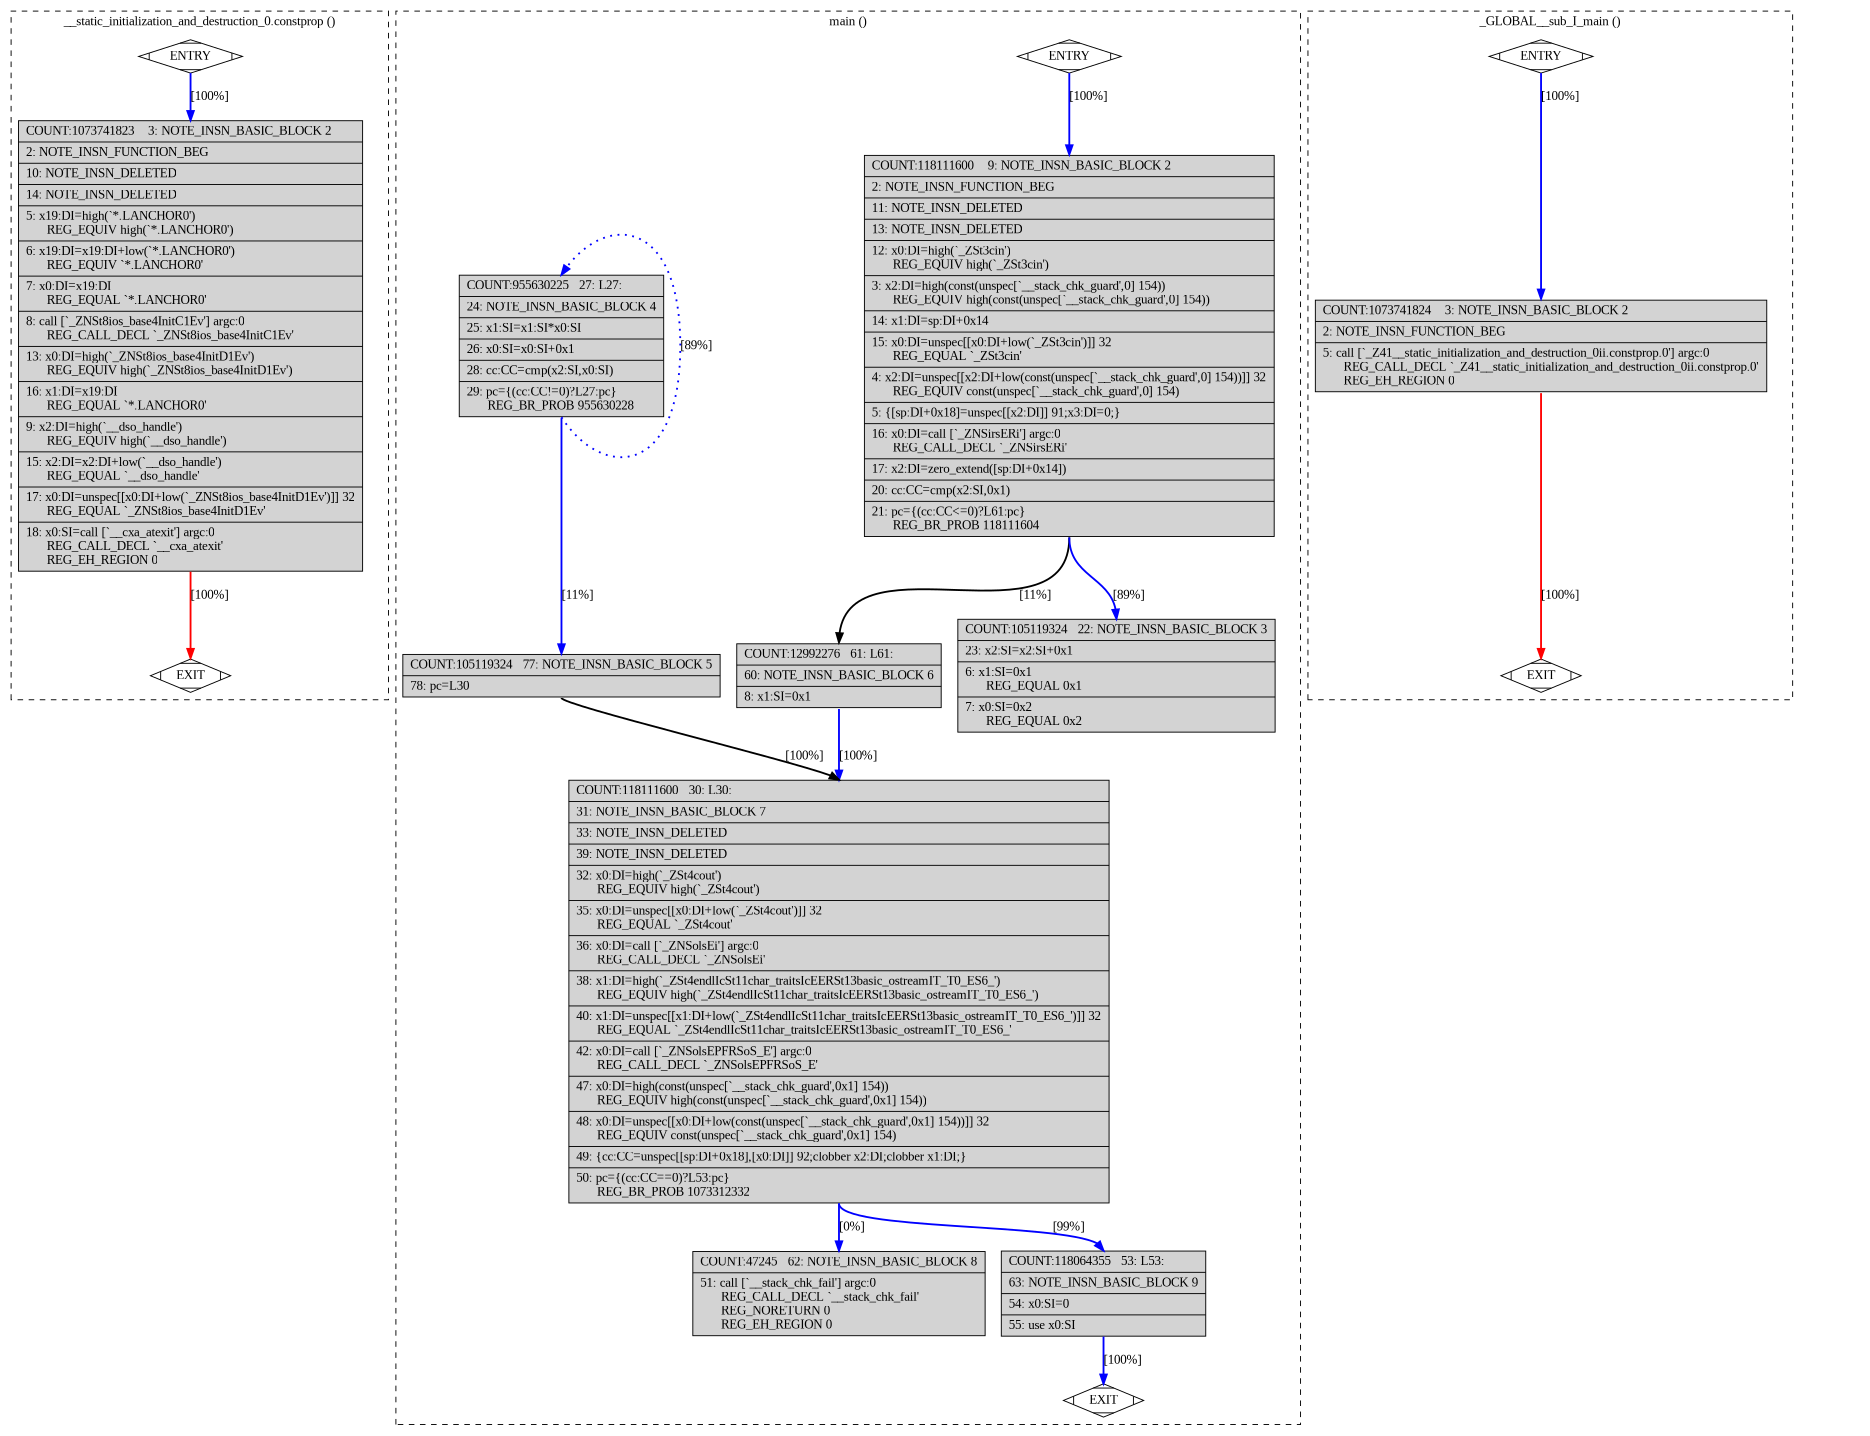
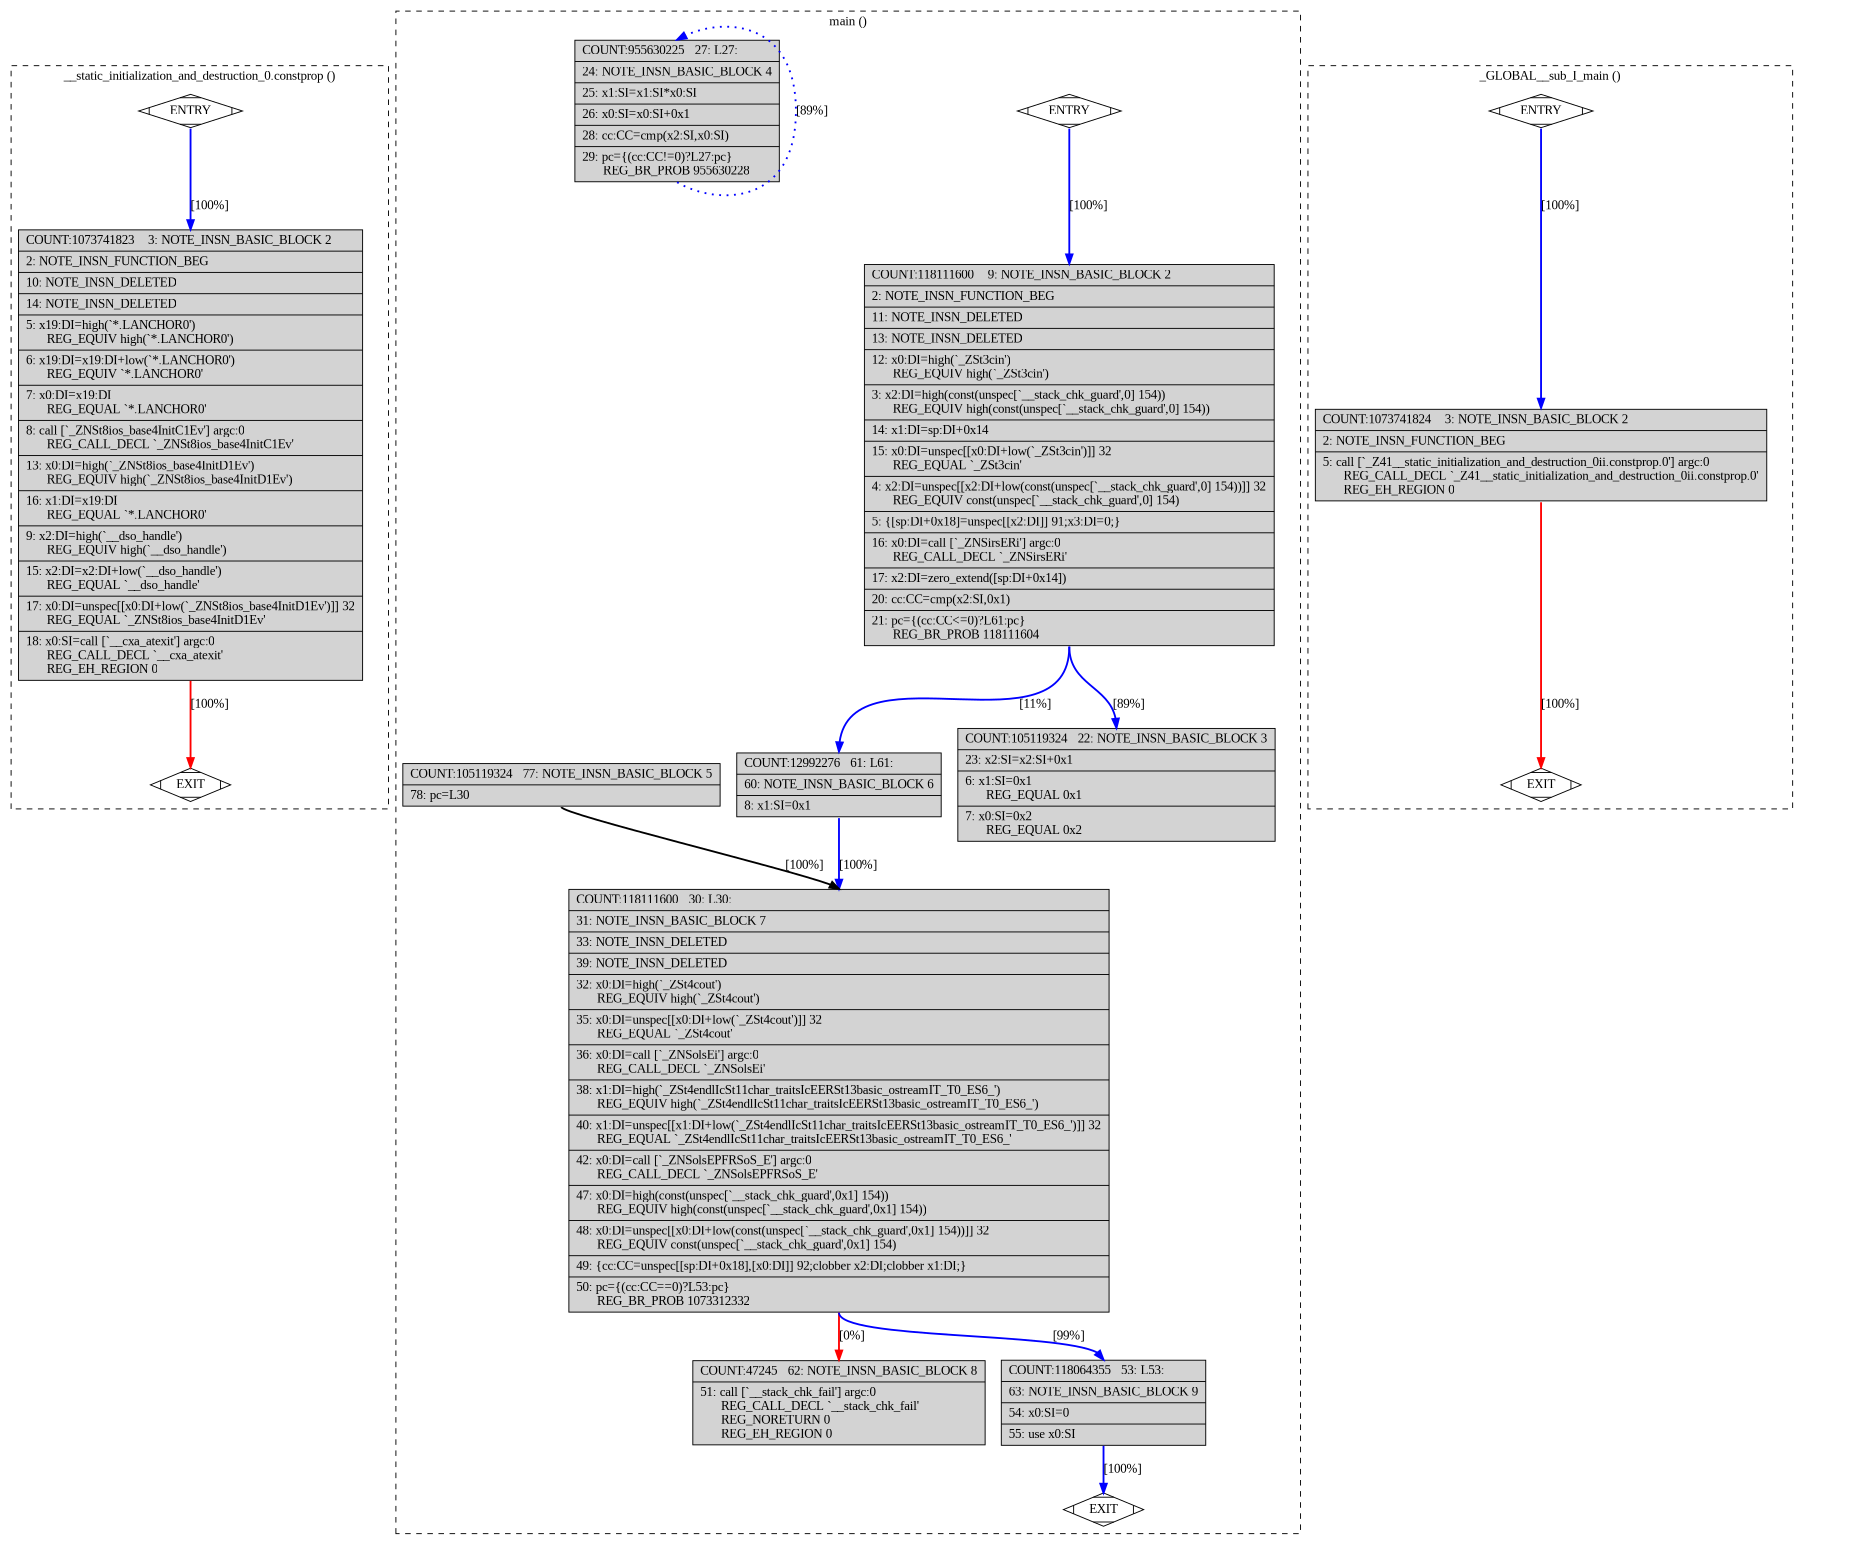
edge "COUNT:955630225   27: L27:" -> "COUNT:105119324   77: NOTE_INSN_BASIC_BLOCK 5": removed, label "[11%]"
edge "COUNT:118111600    9: NOTE_INSN_BASIC_BLOCK 2" -> "COUNT:12992276   61: L61:": color black -> blue
edge "COUNT:118111600   30: L30:" -> "COUNT:47245   62: NOTE_INSN_BASIC_BLOCK 8": color blue -> red
